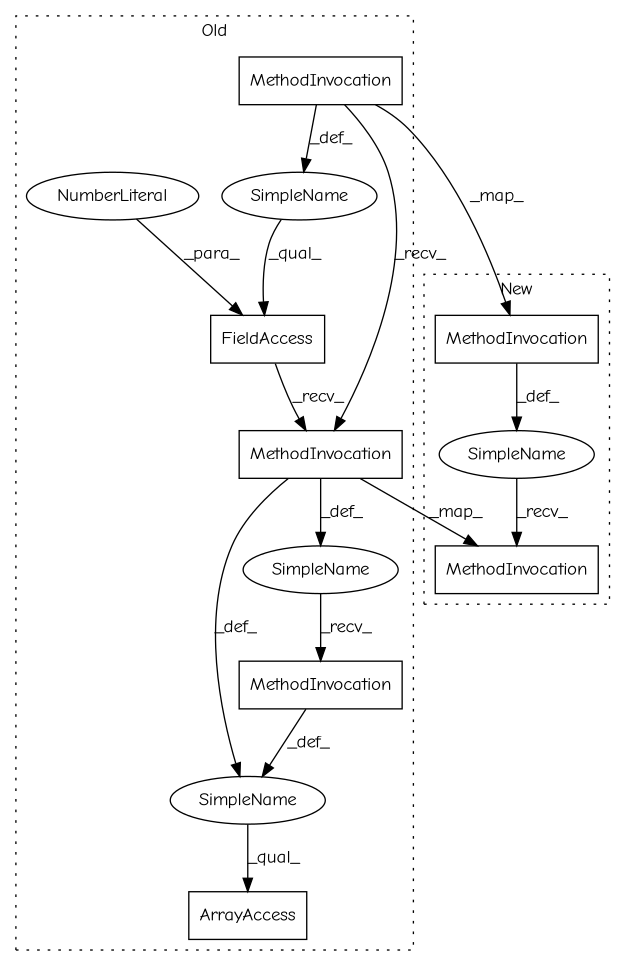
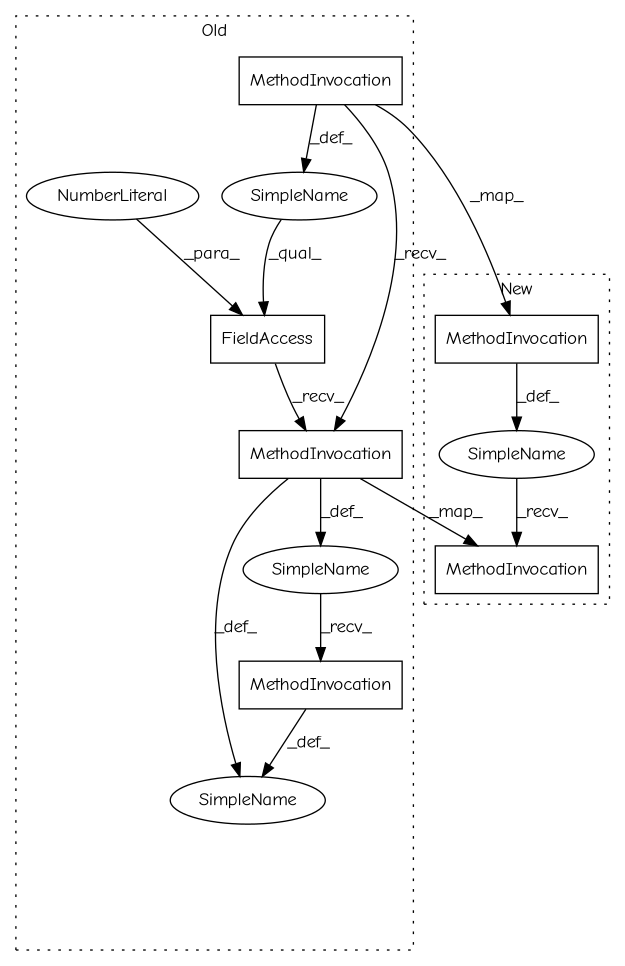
node "ArrayAccess": removed
